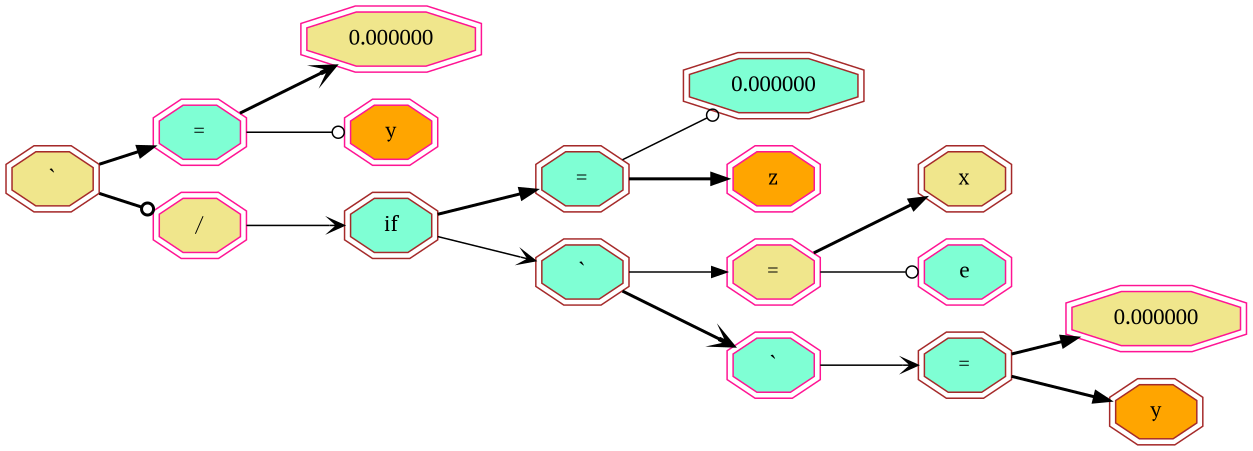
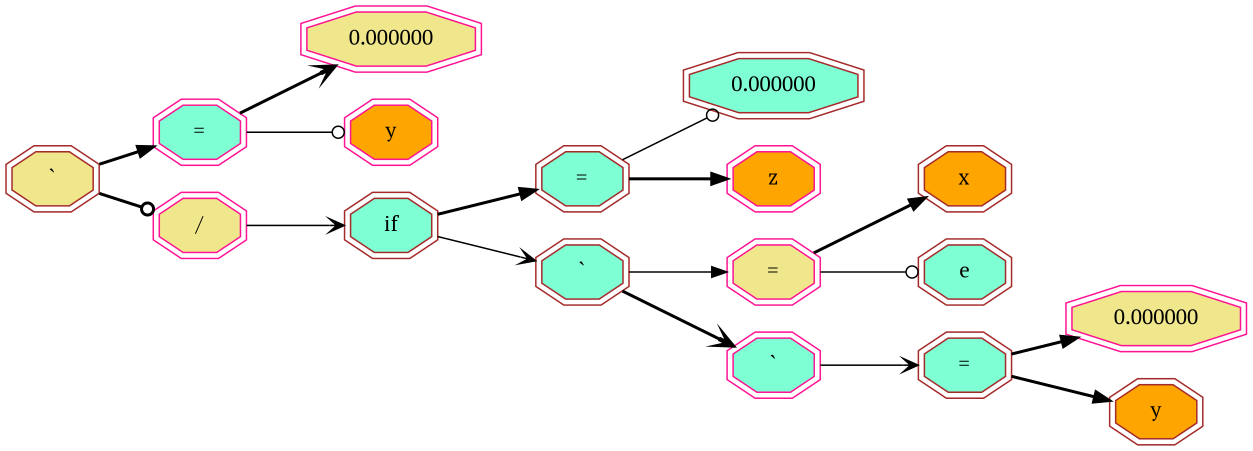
node "x": fillcolor khaki -> orange
node "e": color deeppink -> brown
